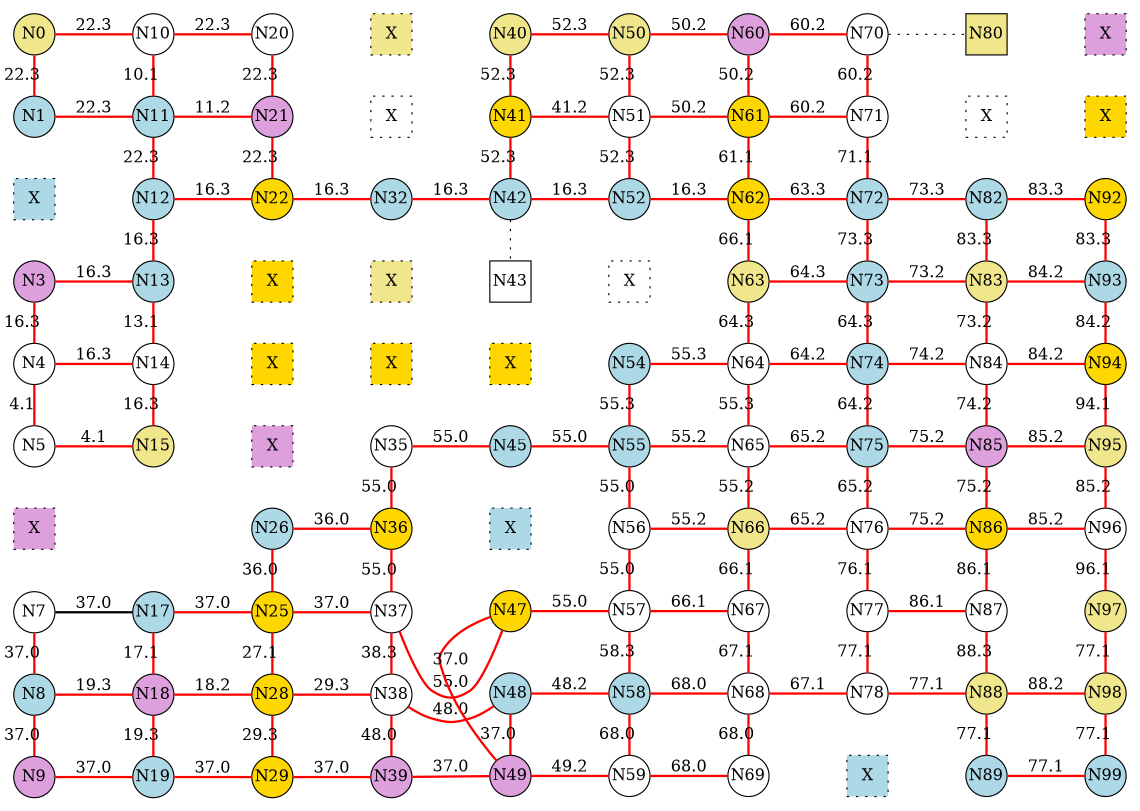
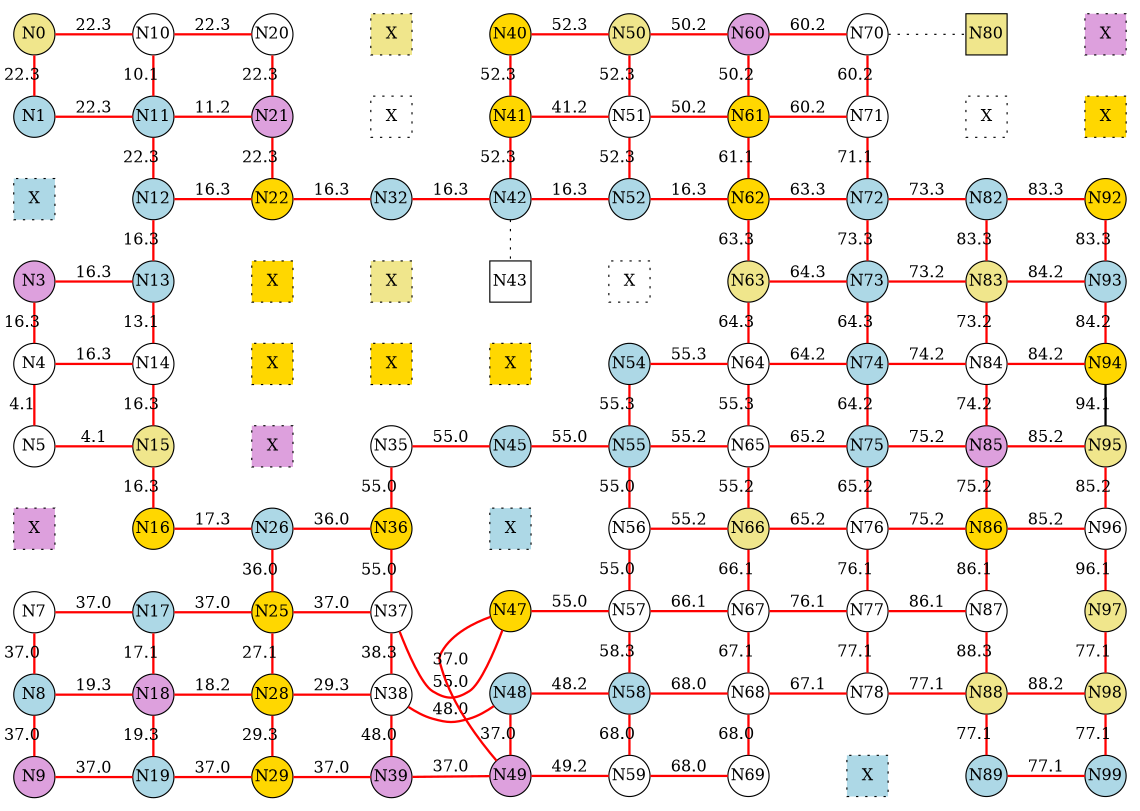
node "N40": fillcolor khaki -> gold
edge "N62" -- "N63": label "66.1" -> "63.3"
edge "N94" -- "N95": color red -> black
node "N16": added
edge "N67" -- "N77": added, label "76.1"
edge "N7" -- "N17": color black -> red
